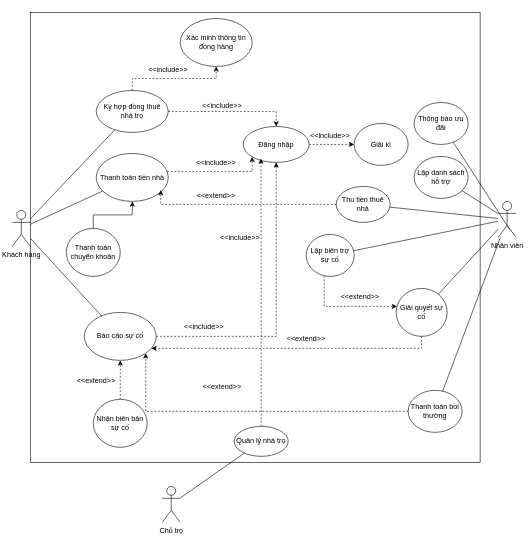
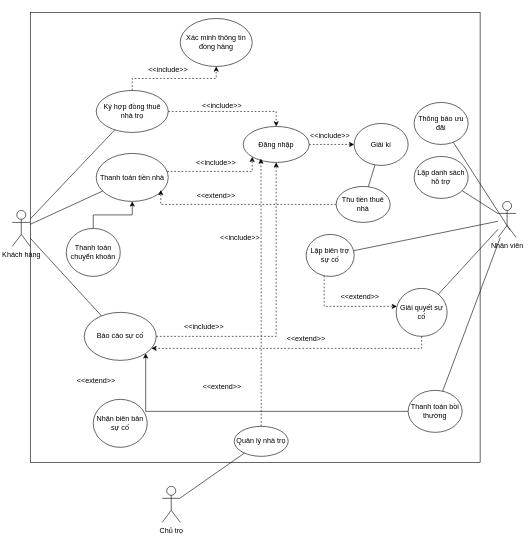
edge "Thu tiền thuê nhà" -- "Nhân viên": now "Thu tiền thuê nhà" -- "Giải kí"
edge "Nhận biên bản sự cố" -> "Báo cáo sự cố": removed
edge "Thanh toán bồi thường" -> "Báo cáo sự cố": style dashed -> solid
